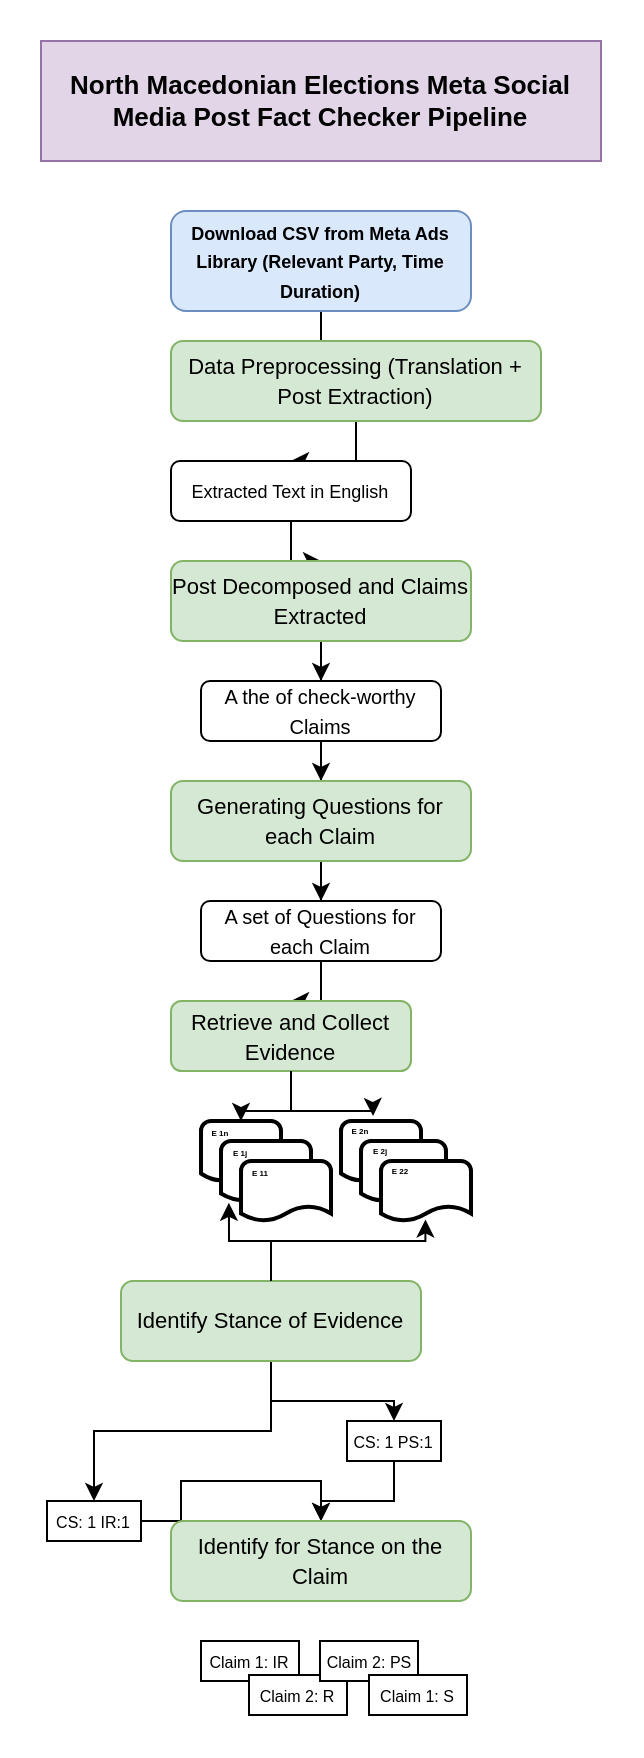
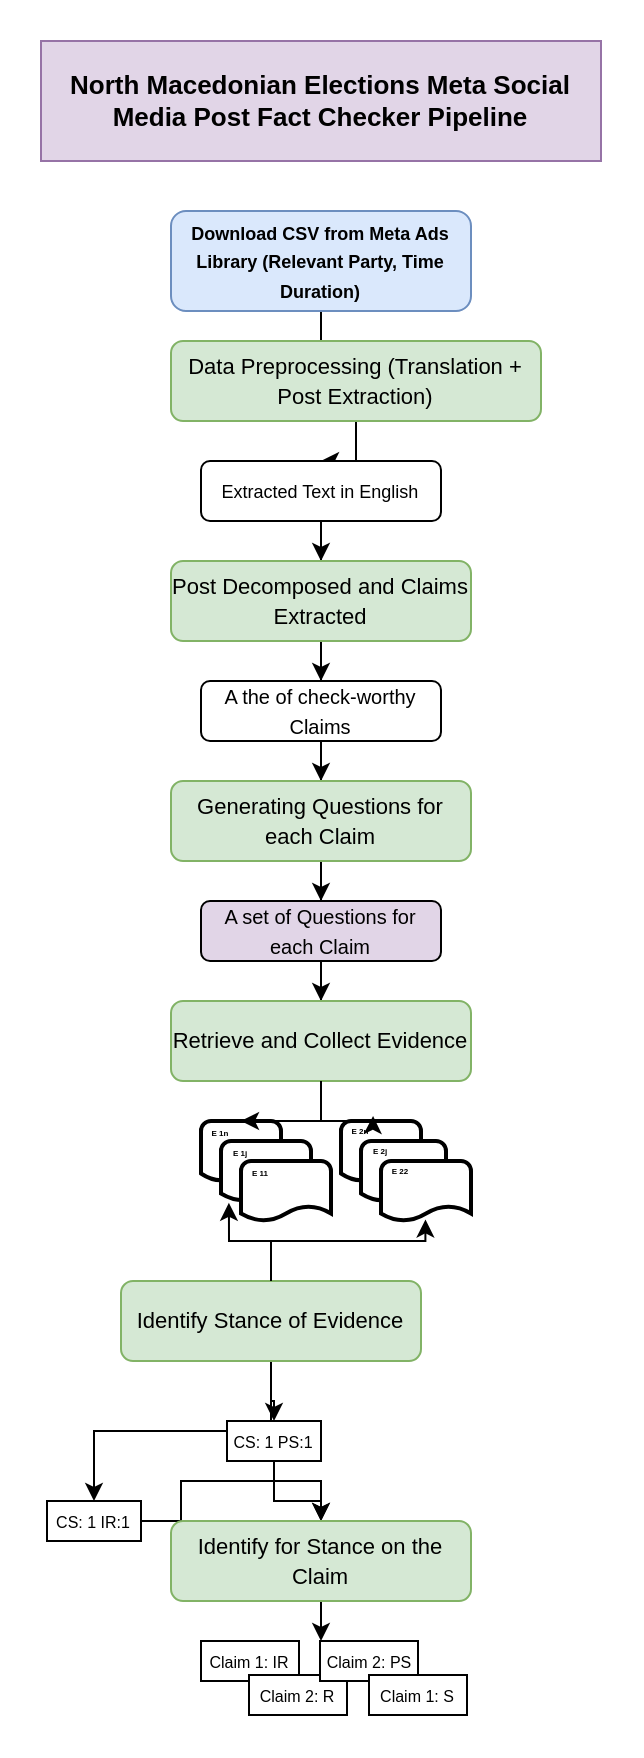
node "Extracted Text in English": moved (291, 491) -> (321, 491)
node "A set of Questions for each Claim": fillcolor #ffffff -> #e1d5e7
node "Retrieve and Collect Evidence": size 240x70 -> 300x80
node "CS: 1 PS:1": moved (394, 1441) -> (274, 1441)
edge "Identify for Stance on the Claim" -> "Claim 2: PS": added
